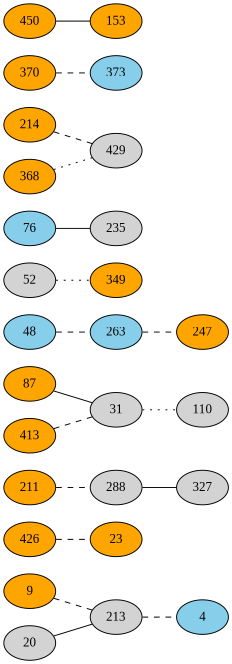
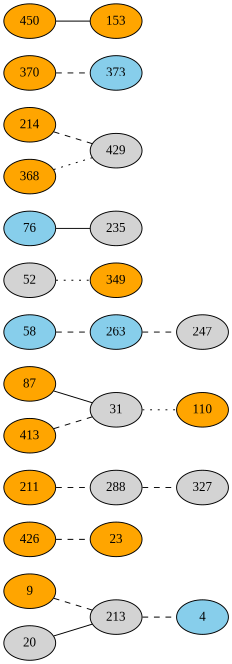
node "48": label "48" -> "58"
node "247": fillcolor orange -> lightgrey
node "110": fillcolor lightgrey -> orange
edge "288" -- "327": style solid -> dashed
